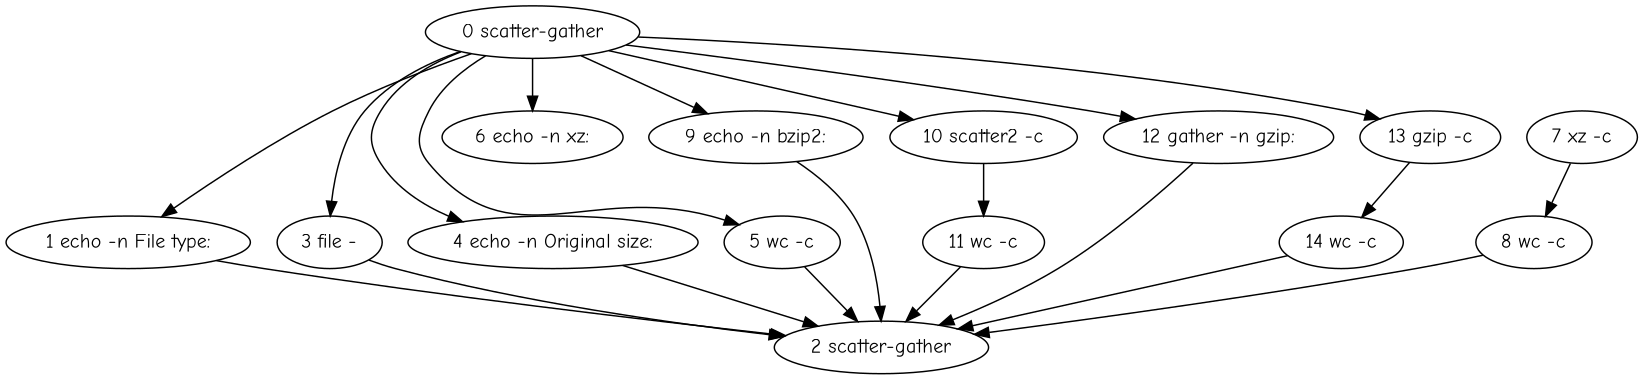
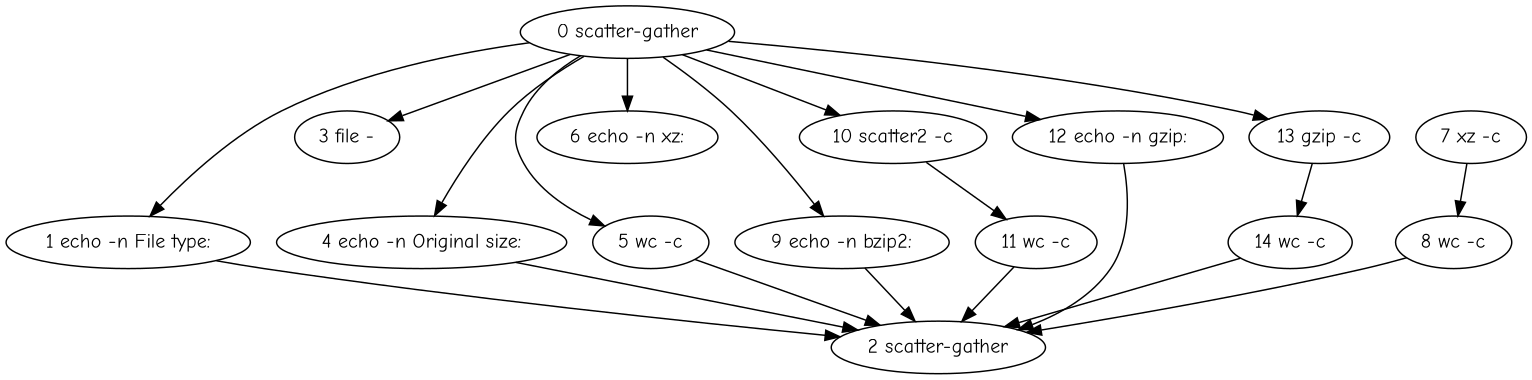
node "12 gather -n gzip:": label "12 gather -n gzip:" -> "12 echo -n gzip:"
edge "3 file -" -> "2 scatter-gather": removed
